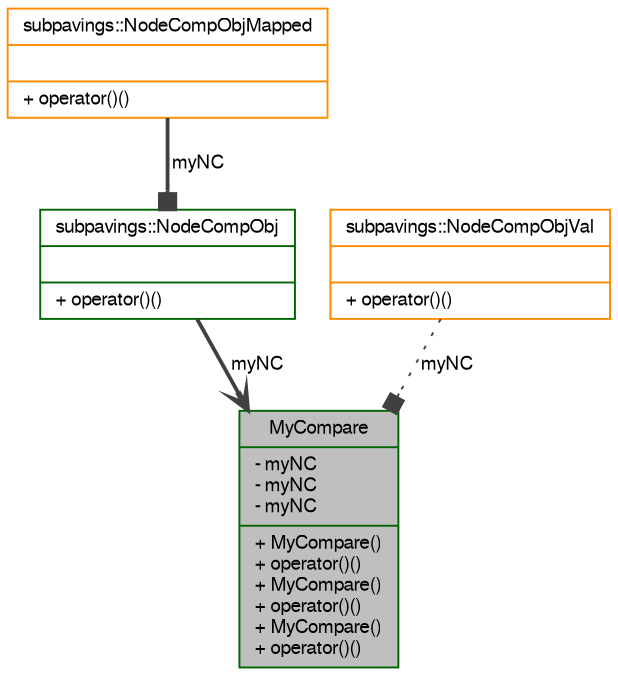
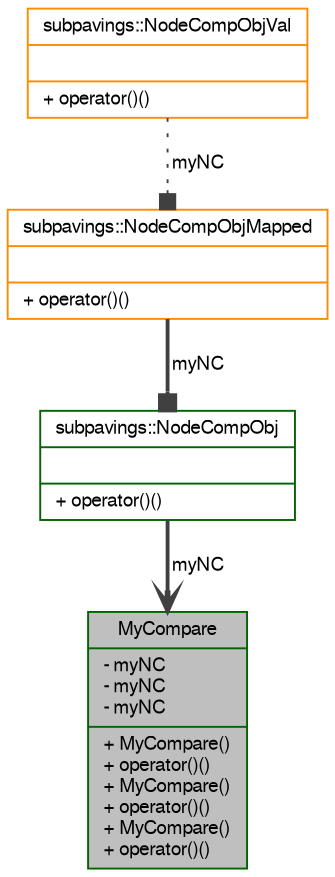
edge "subpavings::NodeCompObjVal" -> "MyCompare": now "subpavings::NodeCompObjVal" -> "subpavings::NodeCompObjMapped"
